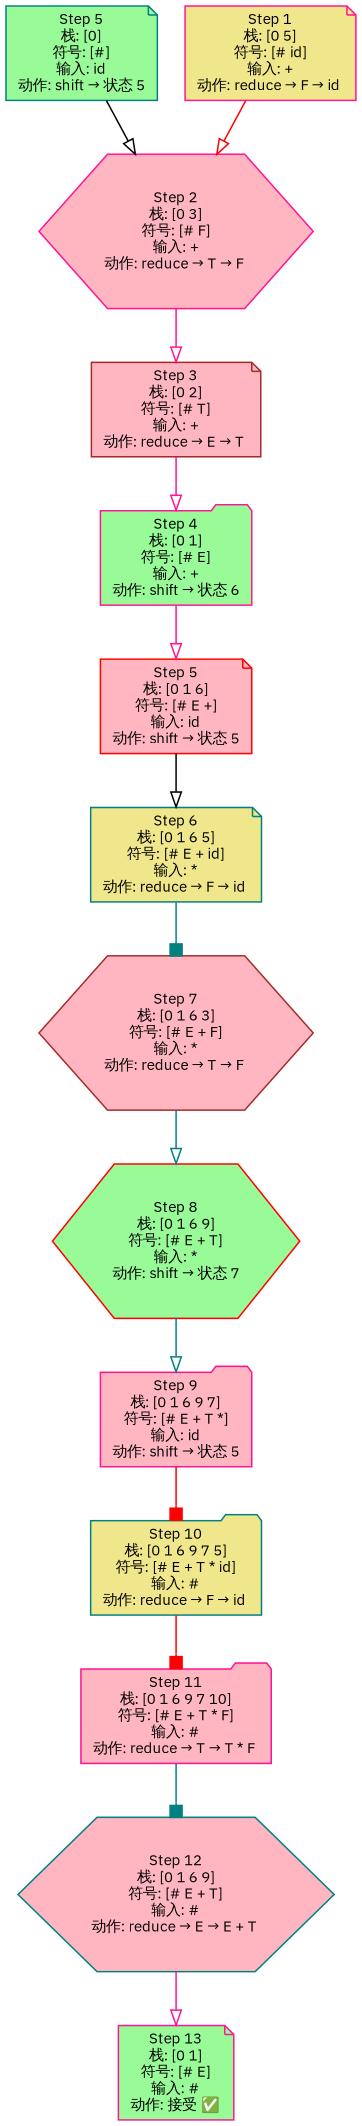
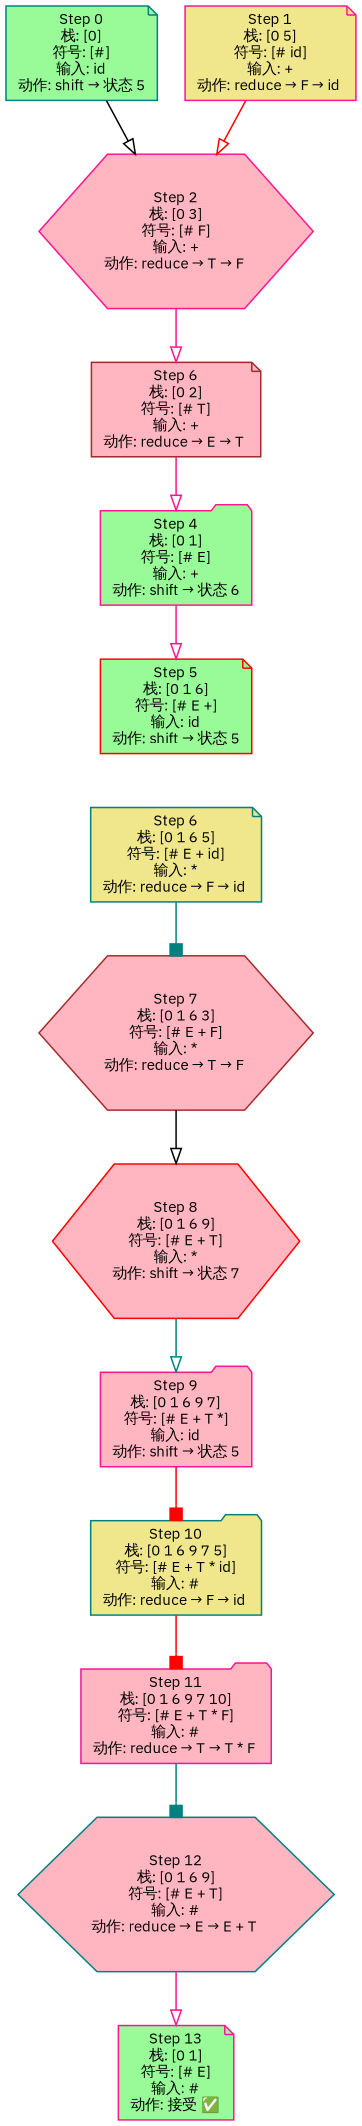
node "Step 5 栈: [0] 符号: [#] 输入: id 动作: shift → 状态 5": label "Step 5 栈: [0] 符号: [#] 输入: id 动作: shift → 状态 5" -> "Step 0 栈: [0] 符号: [#] 输入: id 动作: shift → 状态 5"
node "Step 3 栈: [0 2] 符号: [# T] 输入: + 动作: reduce → E → T": label "Step 3 栈: [0 2] 符号: [# T] 输入: + 动作: reduce → E → T" -> "Step 6 栈: [0 2] 符号: [# T] 输入: + 动作: reduce → E → T"
node "Step 5 栈: [0 1 6] 符号: [# E +] 输入: id 动作: shift → 状态 5": fillcolor lightpink -> palegreen
edge "Step 5 栈: [0 1 6] 符号: [# E +] 输入: id 动作: shift → 状态 5" -> "Step 6 栈: [0 1 6 5] 符号: [# E + id] 输入: * 动作: reduce → F → id": removed
edge "Step 7 栈: [0 1 6 3] 符号: [# E + F] 输入: * 动作: reduce → T → F" -> "Step 8 栈: [0 1 6 9] 符号: [# E + T] 输入: * 动作: shift → 状态 7": color teal -> black
node "Step 8 栈: [0 1 6 9] 符号: [# E + T] 输入: * 动作: shift → 状态 7": fillcolor palegreen -> lightpink
